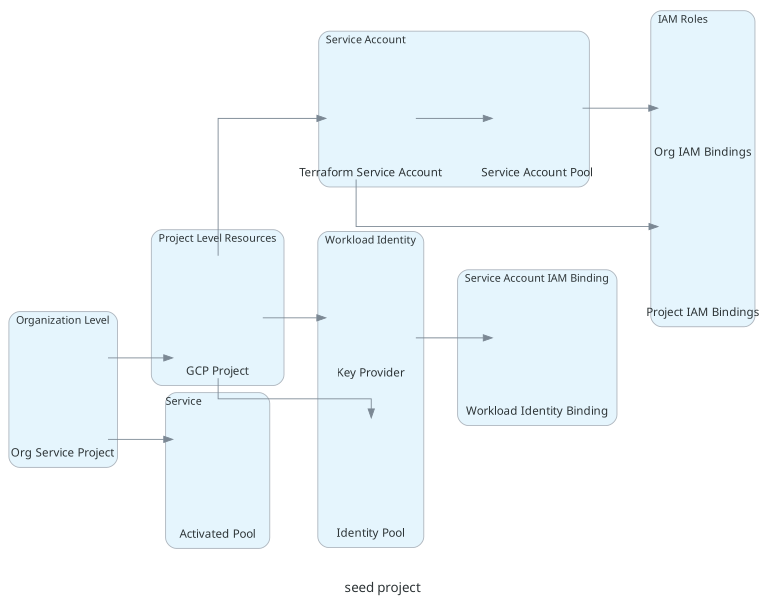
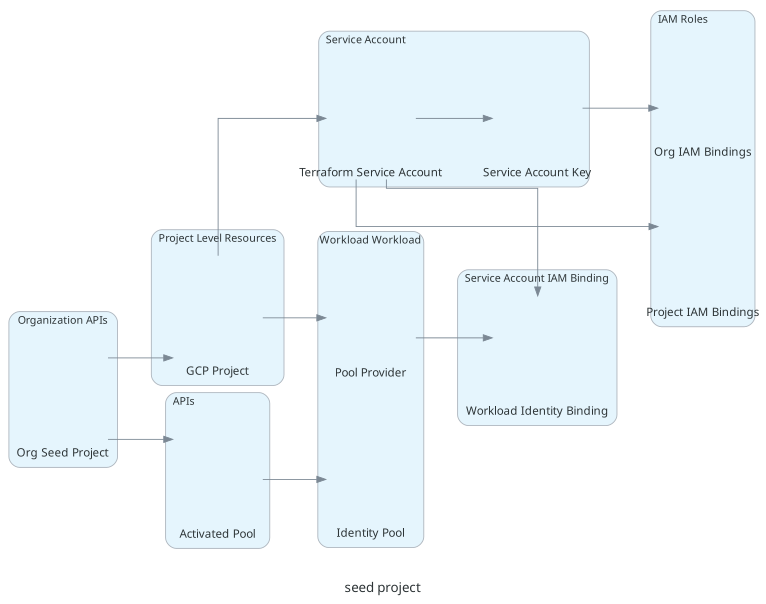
node "Service Account Pool": label "Service Account Pool" -> "Service Account Key"
edge "Terraform Service Account" -> "Workload Identity Binding": added
cluster "Workload Identity": label "Workload Identity" -> "Workload Workload"
node "Key Provider": label "Key Provider" -> "Pool Provider"
cluster "Organization Level": label "Organization Level" -> "Organization APIs"
node "Org Service Project": label "Org Service Project" -> "Org Seed Project"
edge "GCP Project" -> "Identity Pool": now "Activated Pool" -> "Identity Pool"
cluster "Service": label "Service" -> "APIs"
